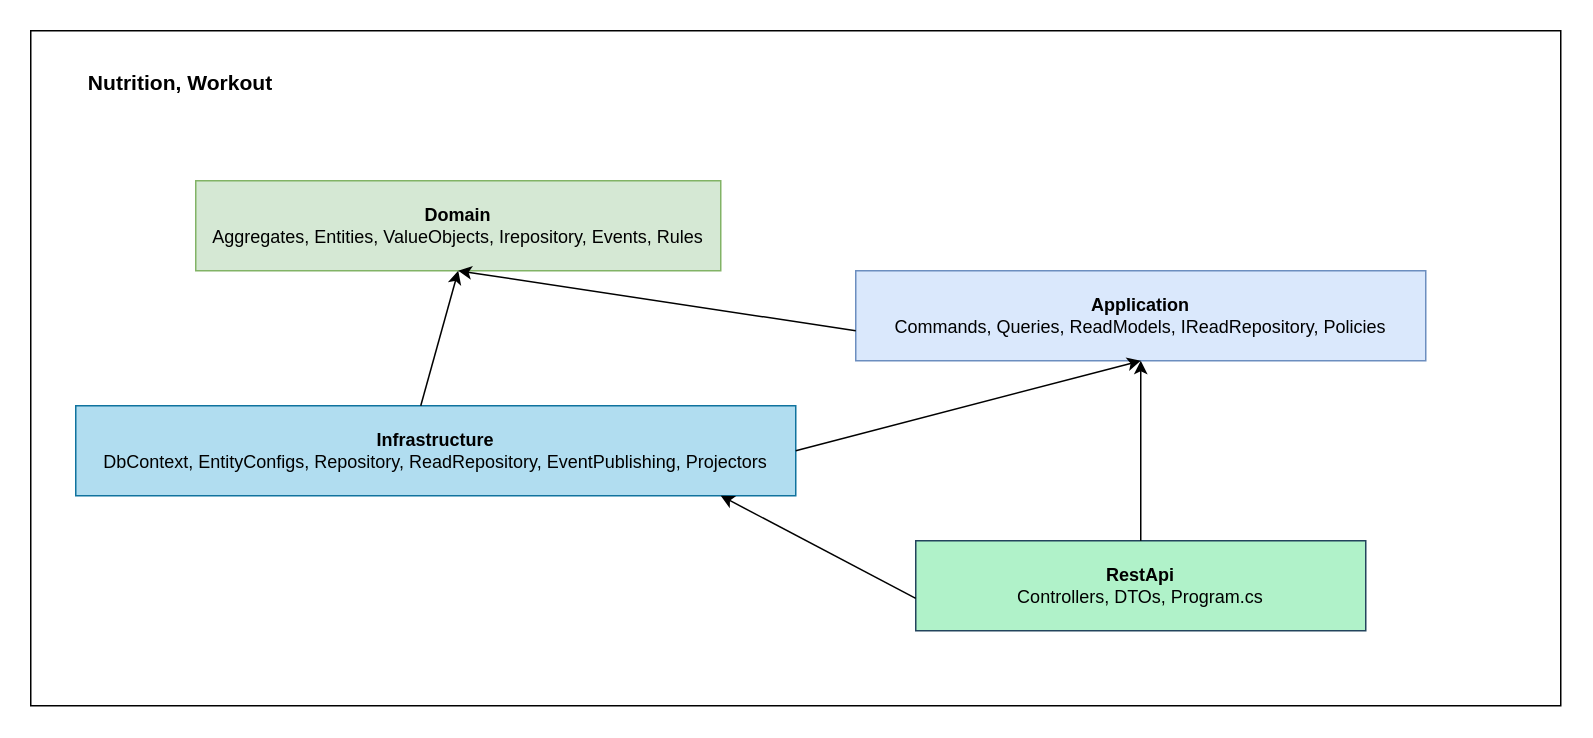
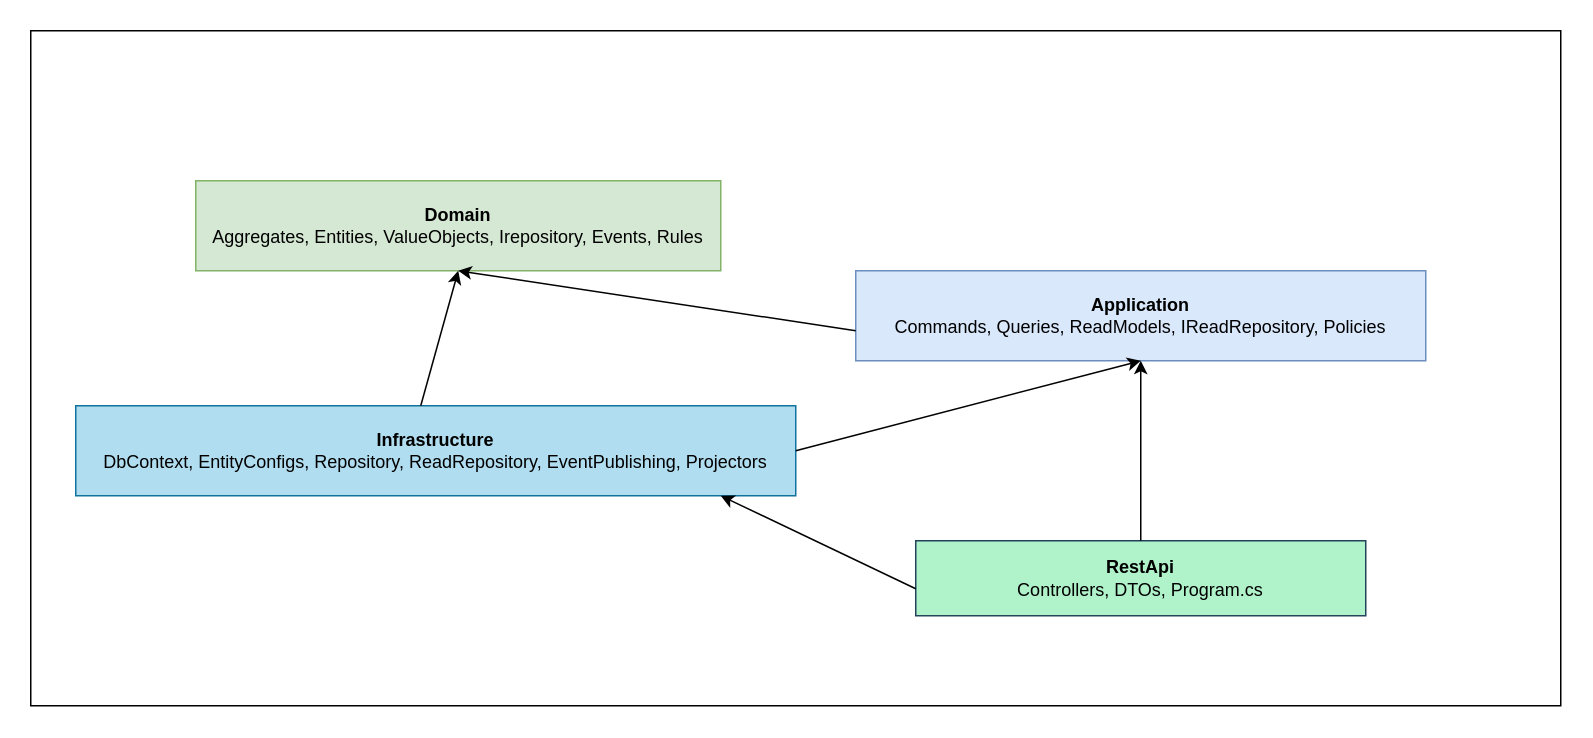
node "Nutrition, Workout": removed
node "RestApi Controllers, DTOs, Program.cs": size 450x90 -> 450x75
